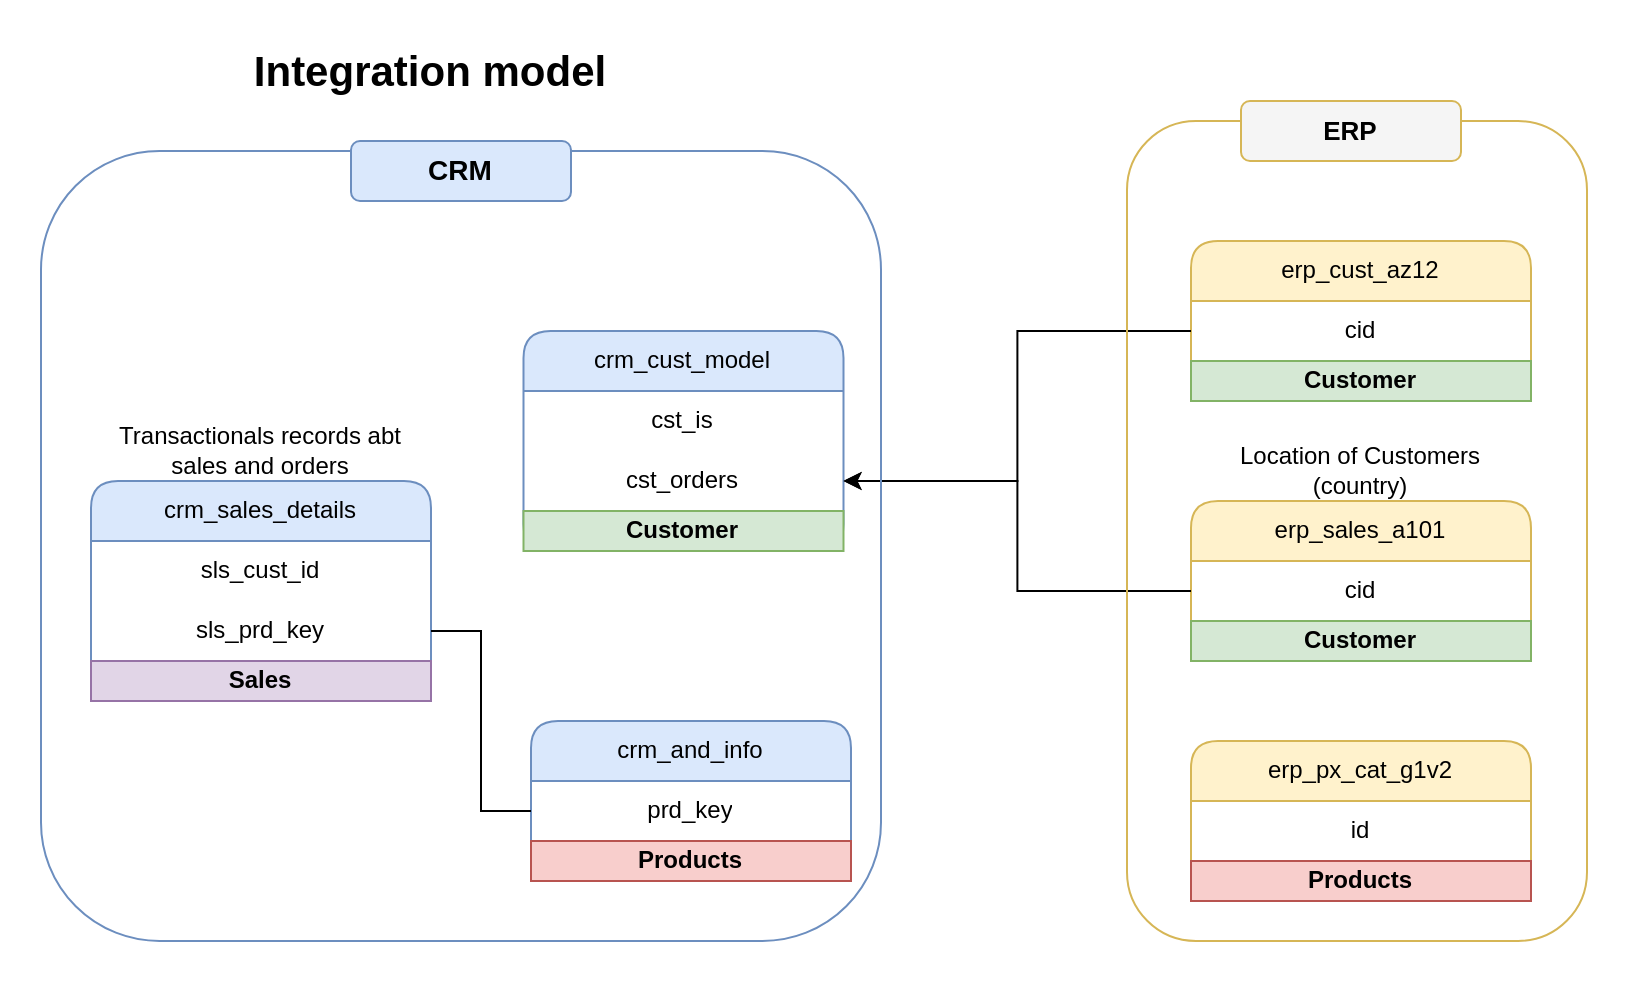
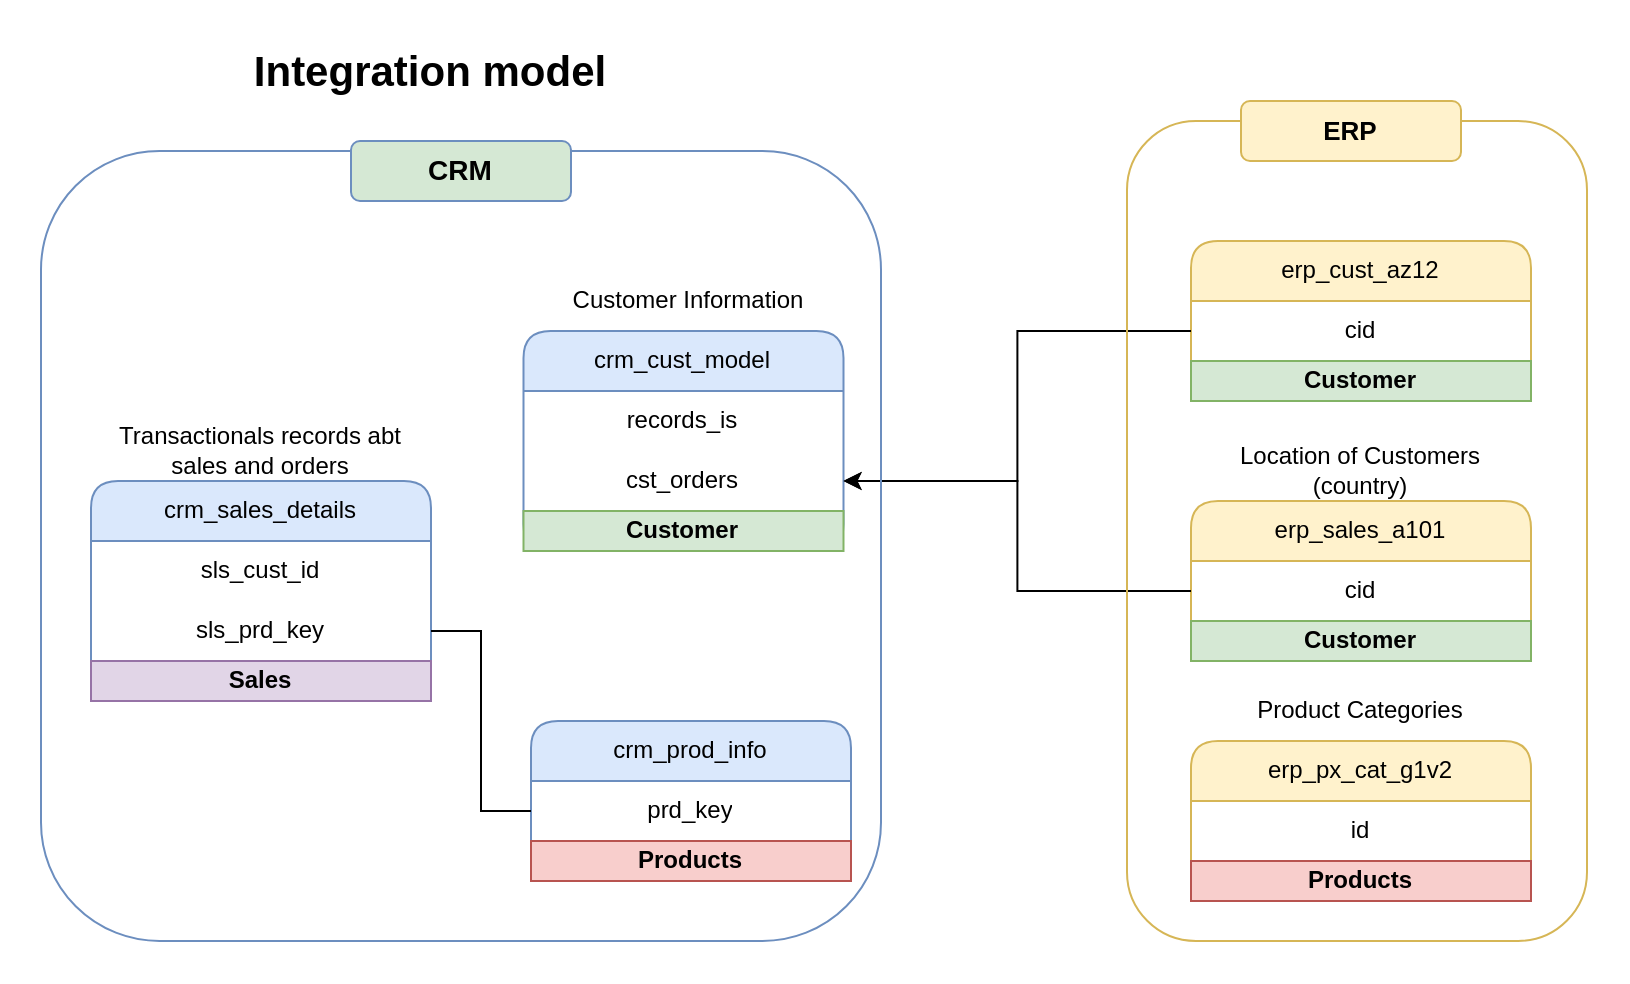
node "ERP": fillcolor #f5f5f5 -> #fff2cc
node "CRM": fillcolor #dae8fc -> #d5e8d4
node "Customer Information": added
node "cst_is": label "cst_is" -> "records_is"
node "Product Categories": added
node "crm_and_info": label "crm_and_info" -> "crm_prod_info"
